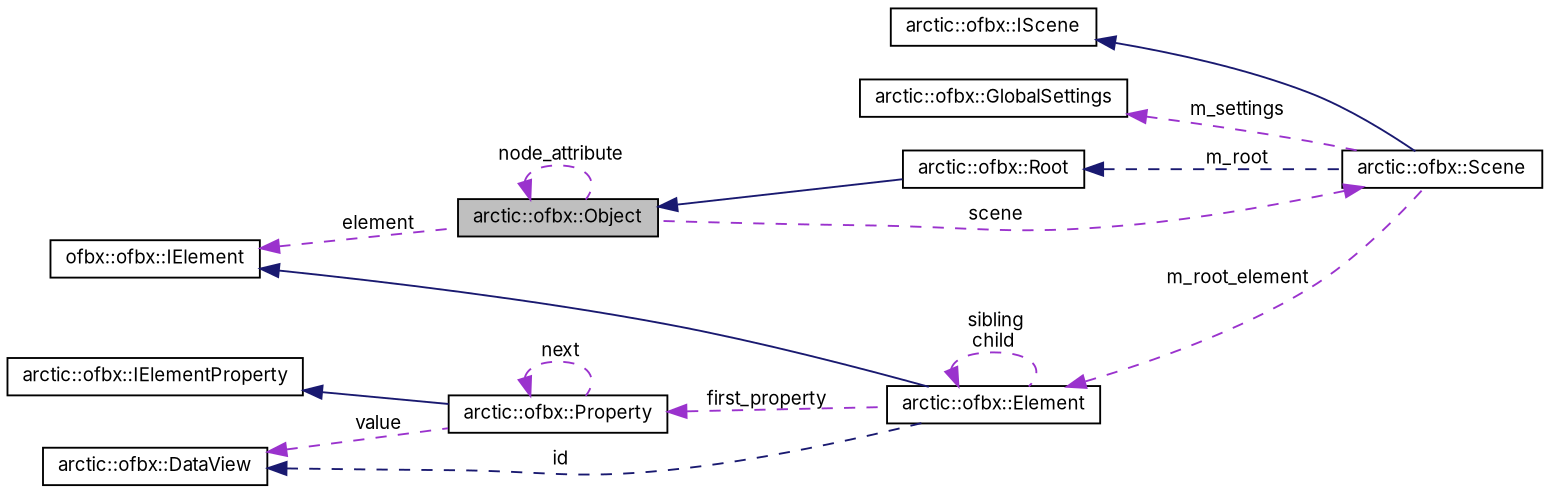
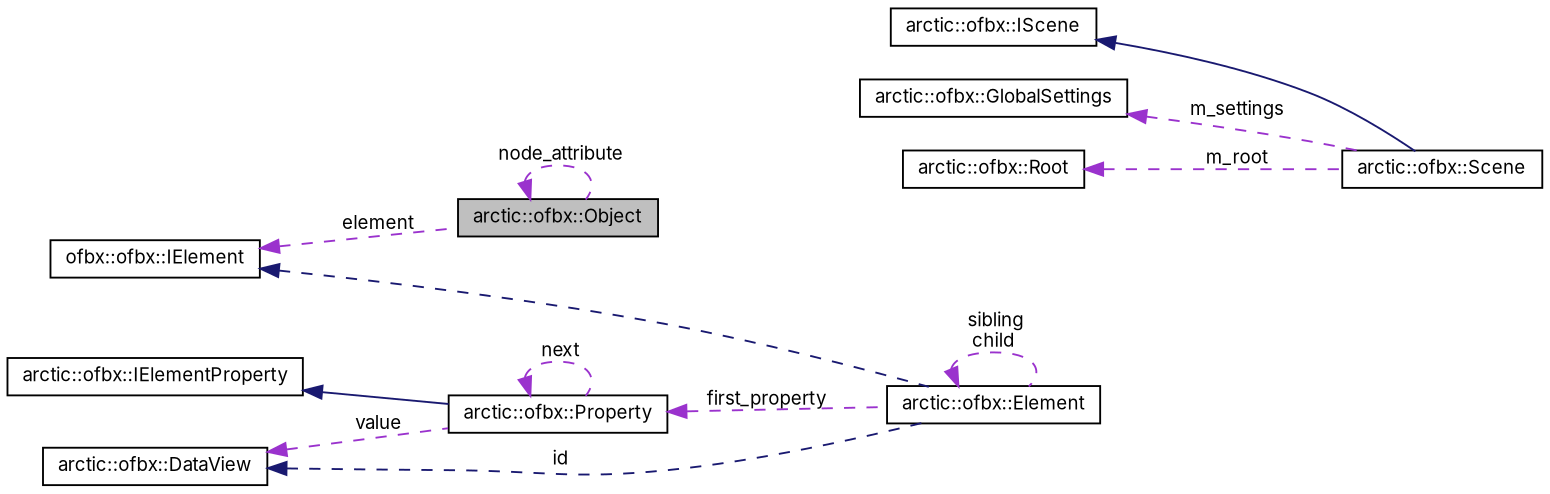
edge "arctic::ofbx::Scene" -> "arctic::ofbx::Root": color midnightblue -> darkorchid3
edge "arctic::ofbx::Root" -> "arctic::ofbx::Object": removed
edge "arctic::ofbx::Object" -> "arctic::ofbx::Scene": removed, label "scene"
edge "arctic::ofbx::Scene" -> "arctic::ofbx::Element": removed, label "m_root_element"
edge "arctic::ofbx::Element" -> "ofbx::ofbx::IElement": style solid -> dashed
